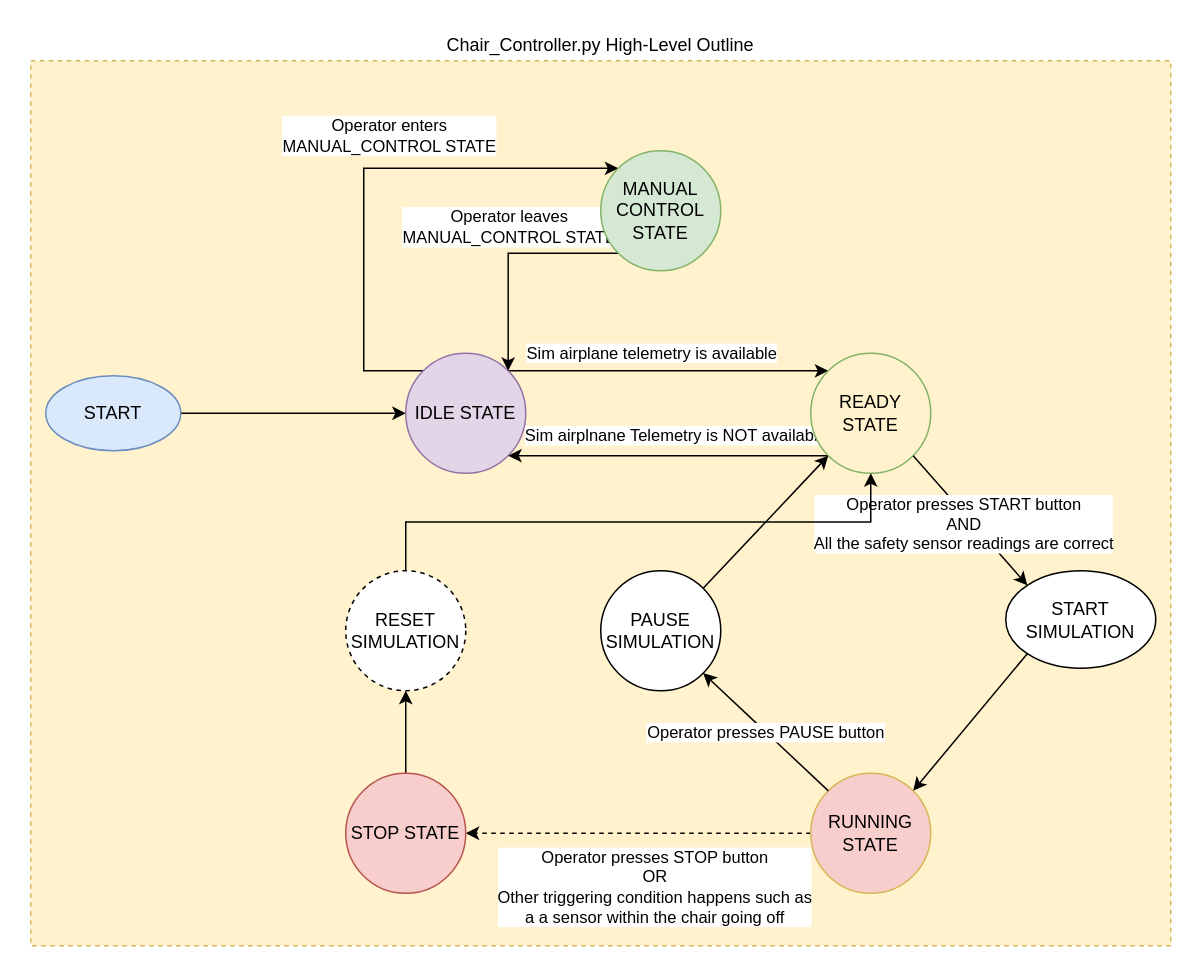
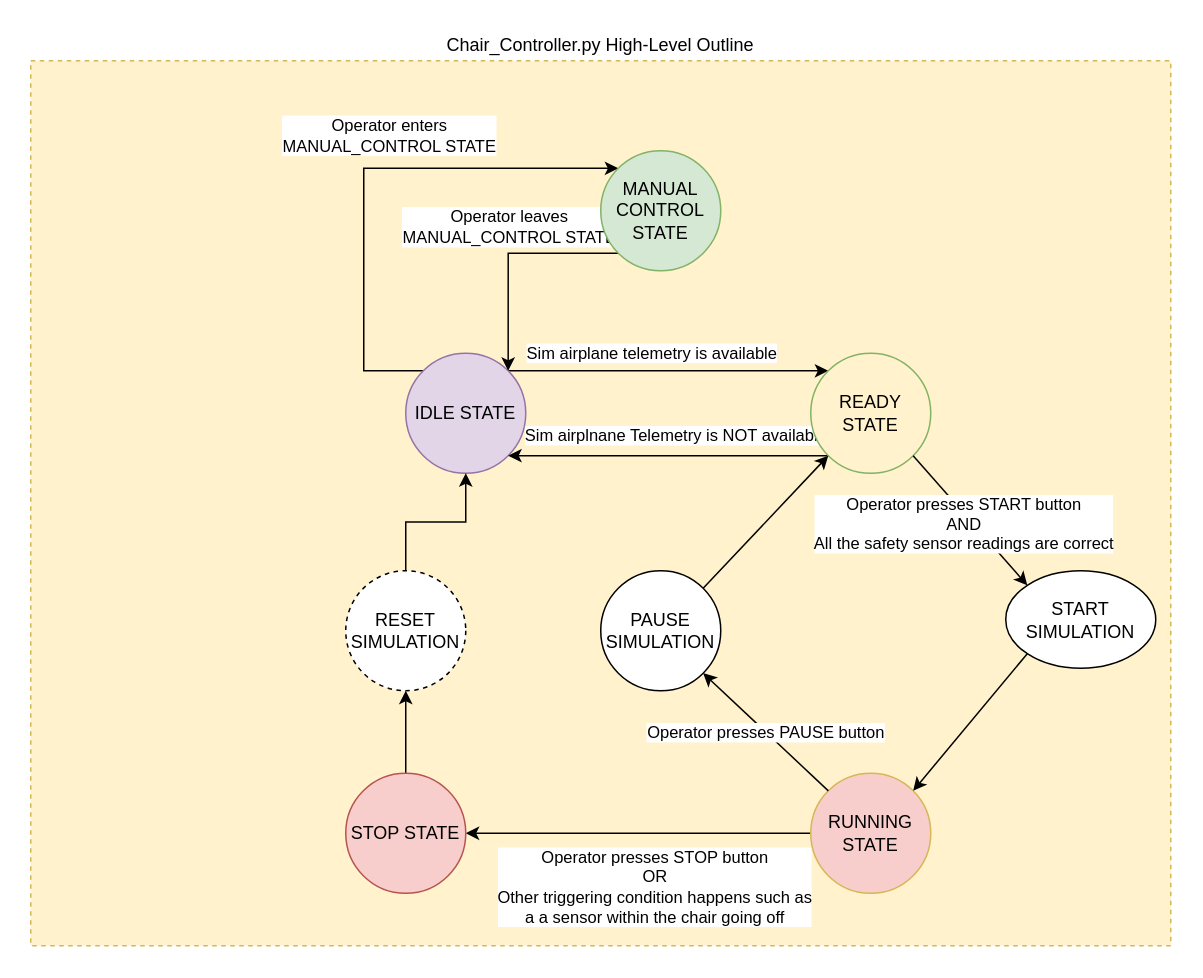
node "START": removed
edge "START" -> "IDLE STATE": removed
edge "RESET SIMULATION" -> "READY STATE": now "RESET SIMULATION" -> "IDLE STATE"
edge "RUNNING STATE" -> "STOP STATE": style dashed -> solid
